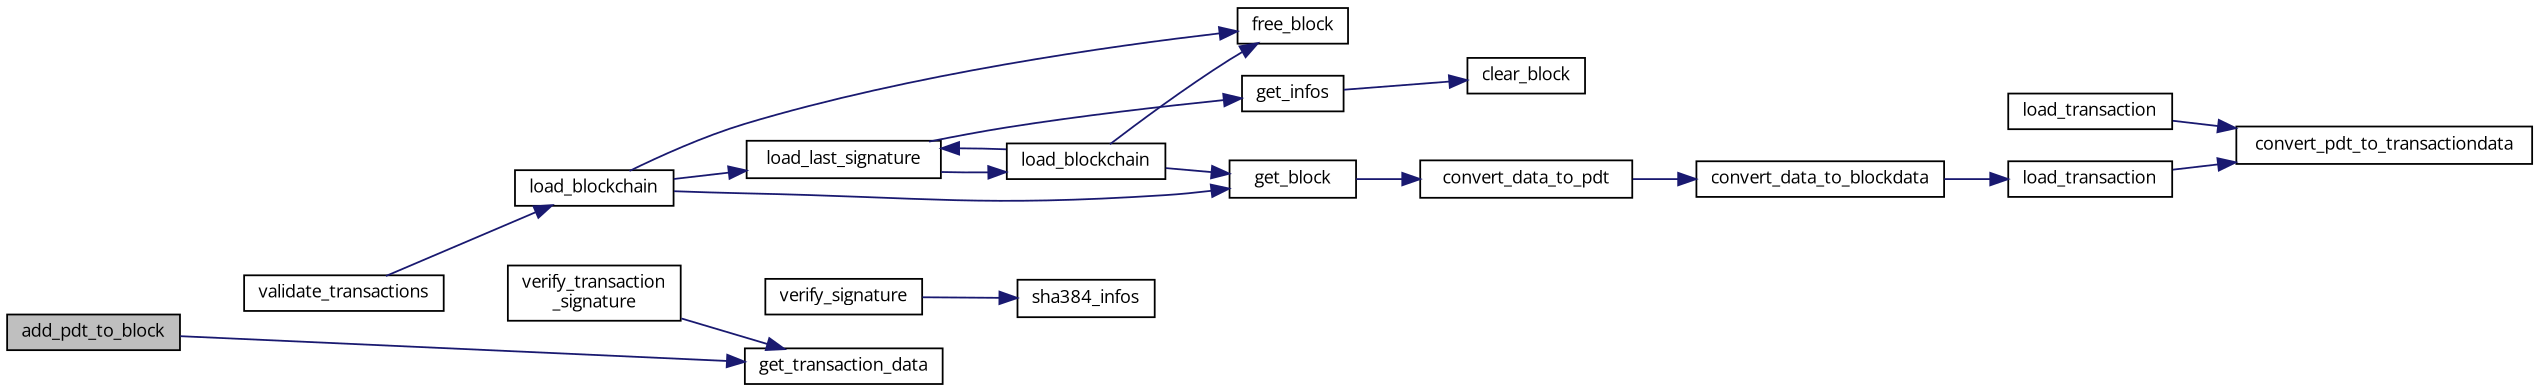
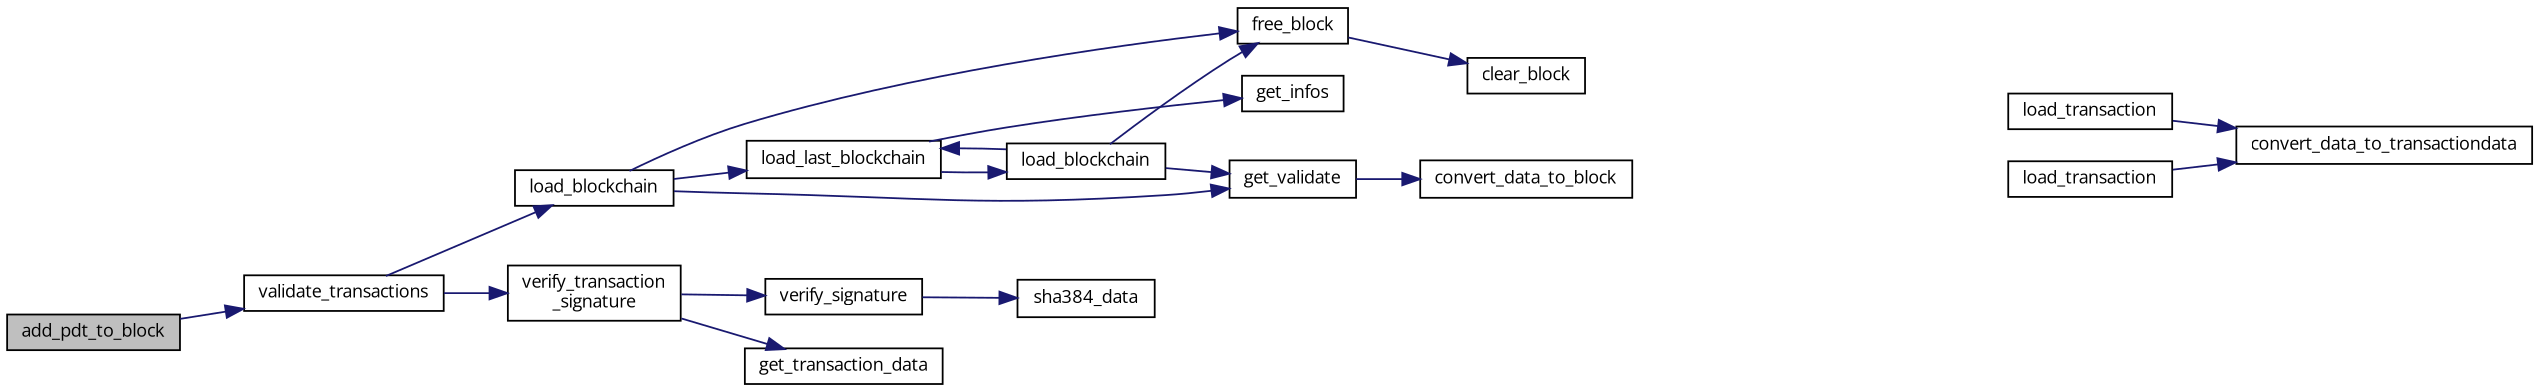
edge "get_infos" -> "clear_block": now "free_block" -> "clear_block"
node "convert_pdt_to_transactiondata": label "convert_pdt_to_transactiondata" -> "convert_data_to_transactiondata"
node "load_last_signature": label "load_last_signature" -> "load_last_blockchain"
node "get_block": label "get_block" -> "get_validate"
node "convert_data_to_pdt": label "convert_data_to_pdt" -> "convert_data_to_block"
node "convert_data_to_blockdata": removed
edge "validate_transactions" -> "verify_transaction _signature": added
edge "verify_transaction _signature" -> "verify_signature": added
node "sha384_infos": label "sha384_infos" -> "sha384_data"
edge "add_pdt_to_block" -> "get_transaction_data": now "add_pdt_to_block" -> "validate_transactions"
